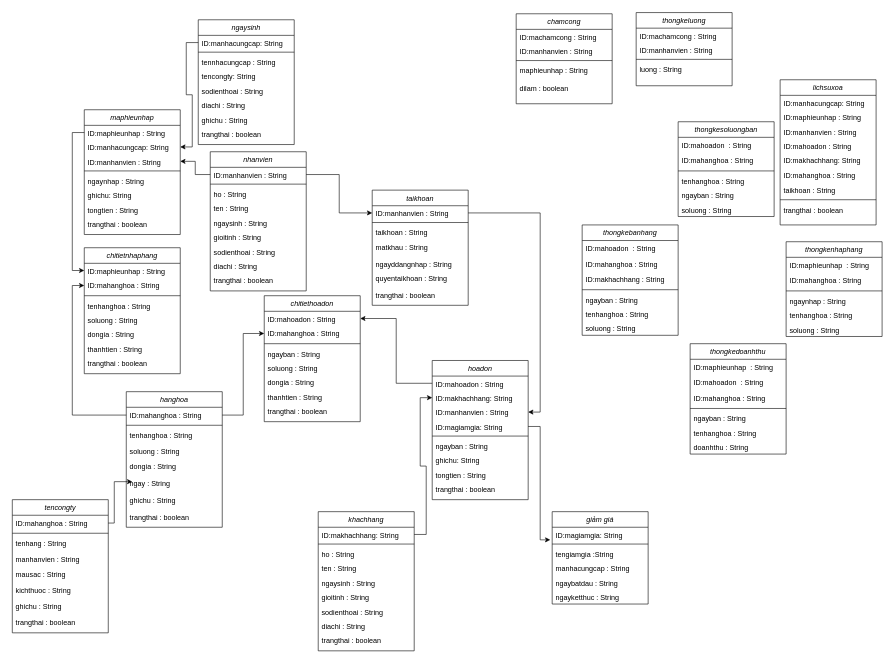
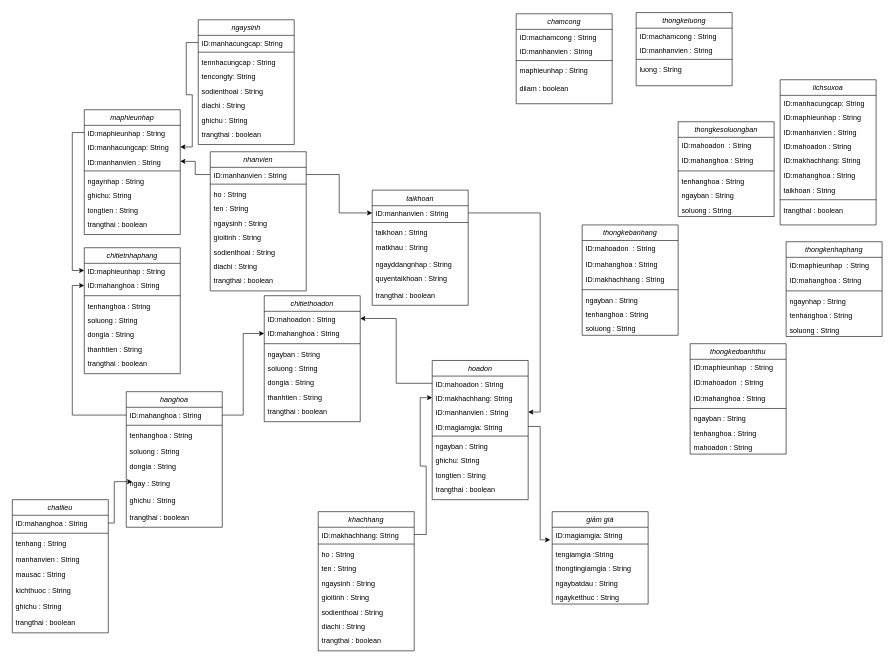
node "doanhthu : String": label "doanhthu : String" -> "mahoadon : String"
node "tencongty": label "tencongty" -> "chatlieu"
node "manhacungcap : String": label "manhacungcap : String" -> "thongtingiamgia : String"
